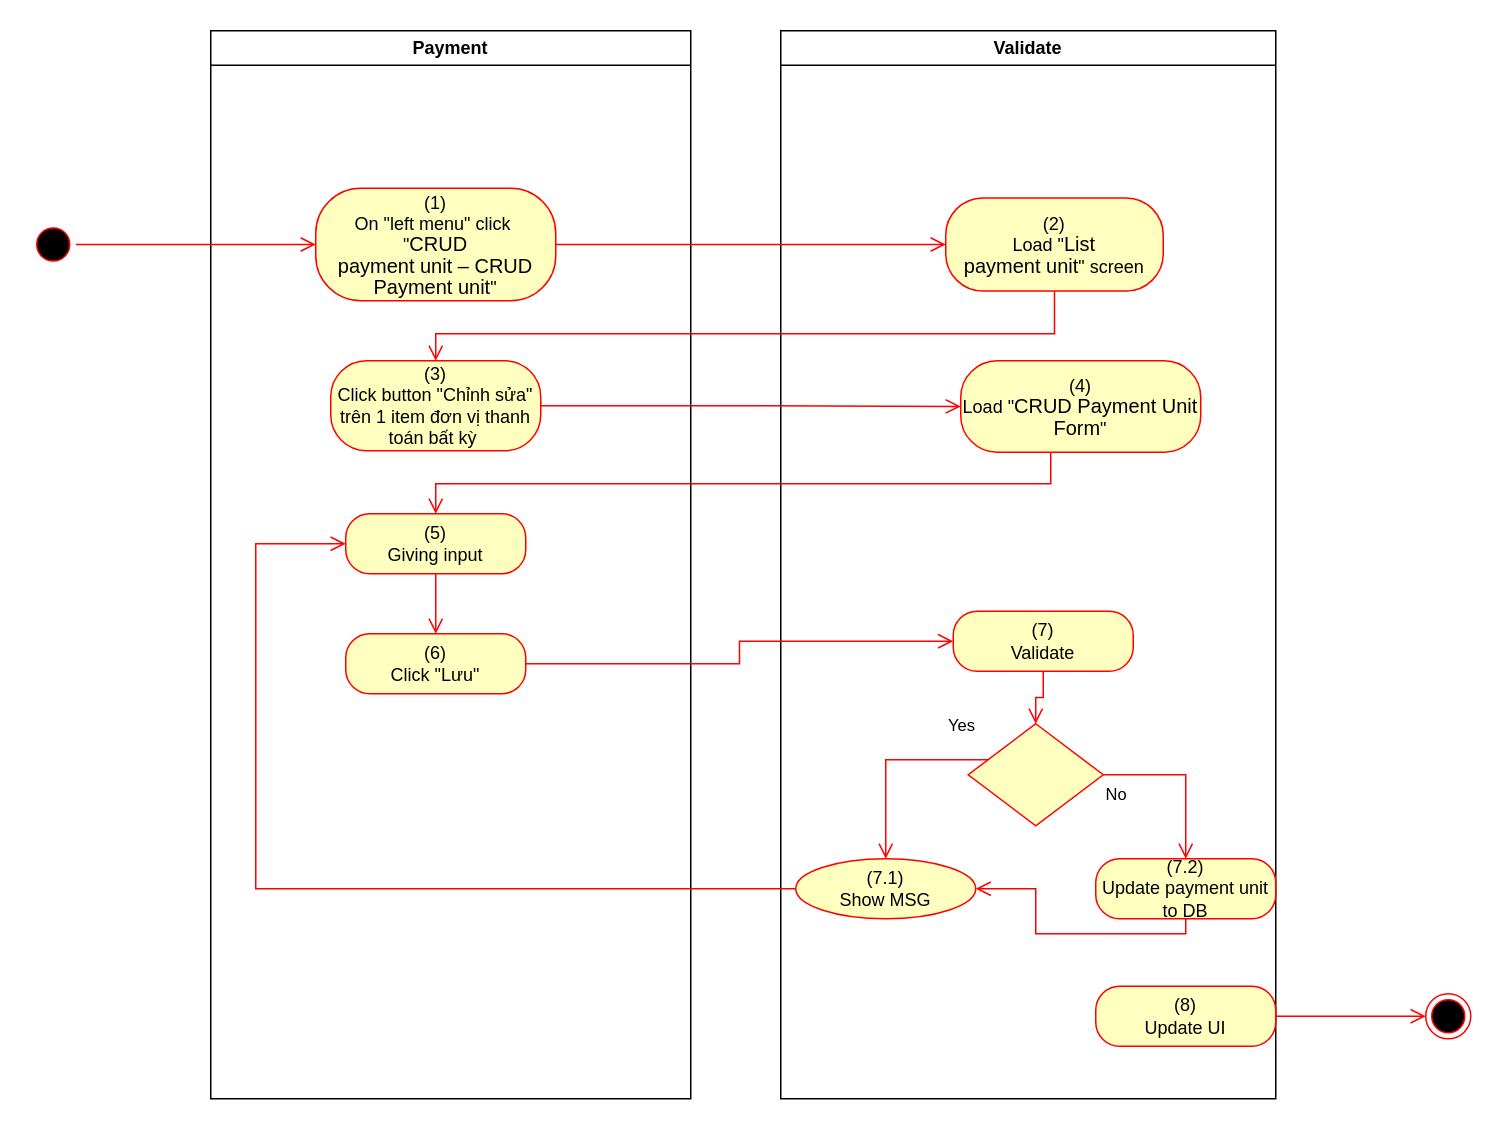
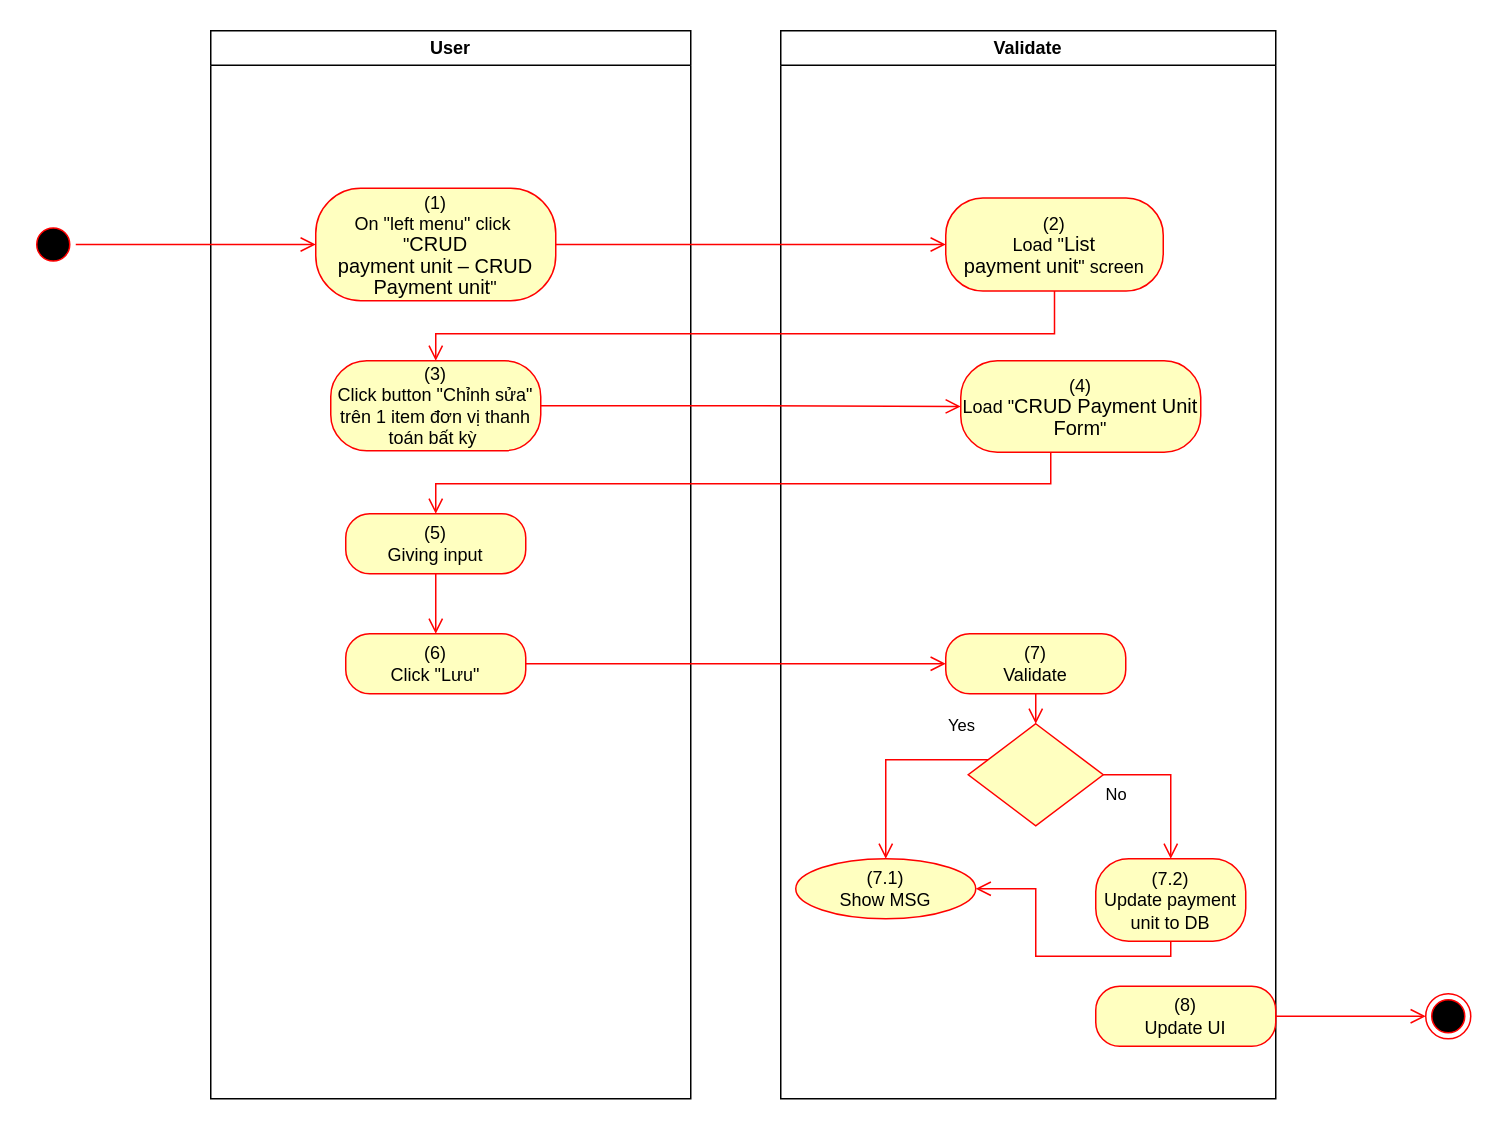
node "Payment": label "Payment" -> "User"
node "(7) Validate": moved (1043, 641) -> (1036, 664)
edge "(7.1) Show MSG" -> "(5) Giving input": removed
node "(7.2) Update payment unit to DB": size 180x60 -> 150x83
